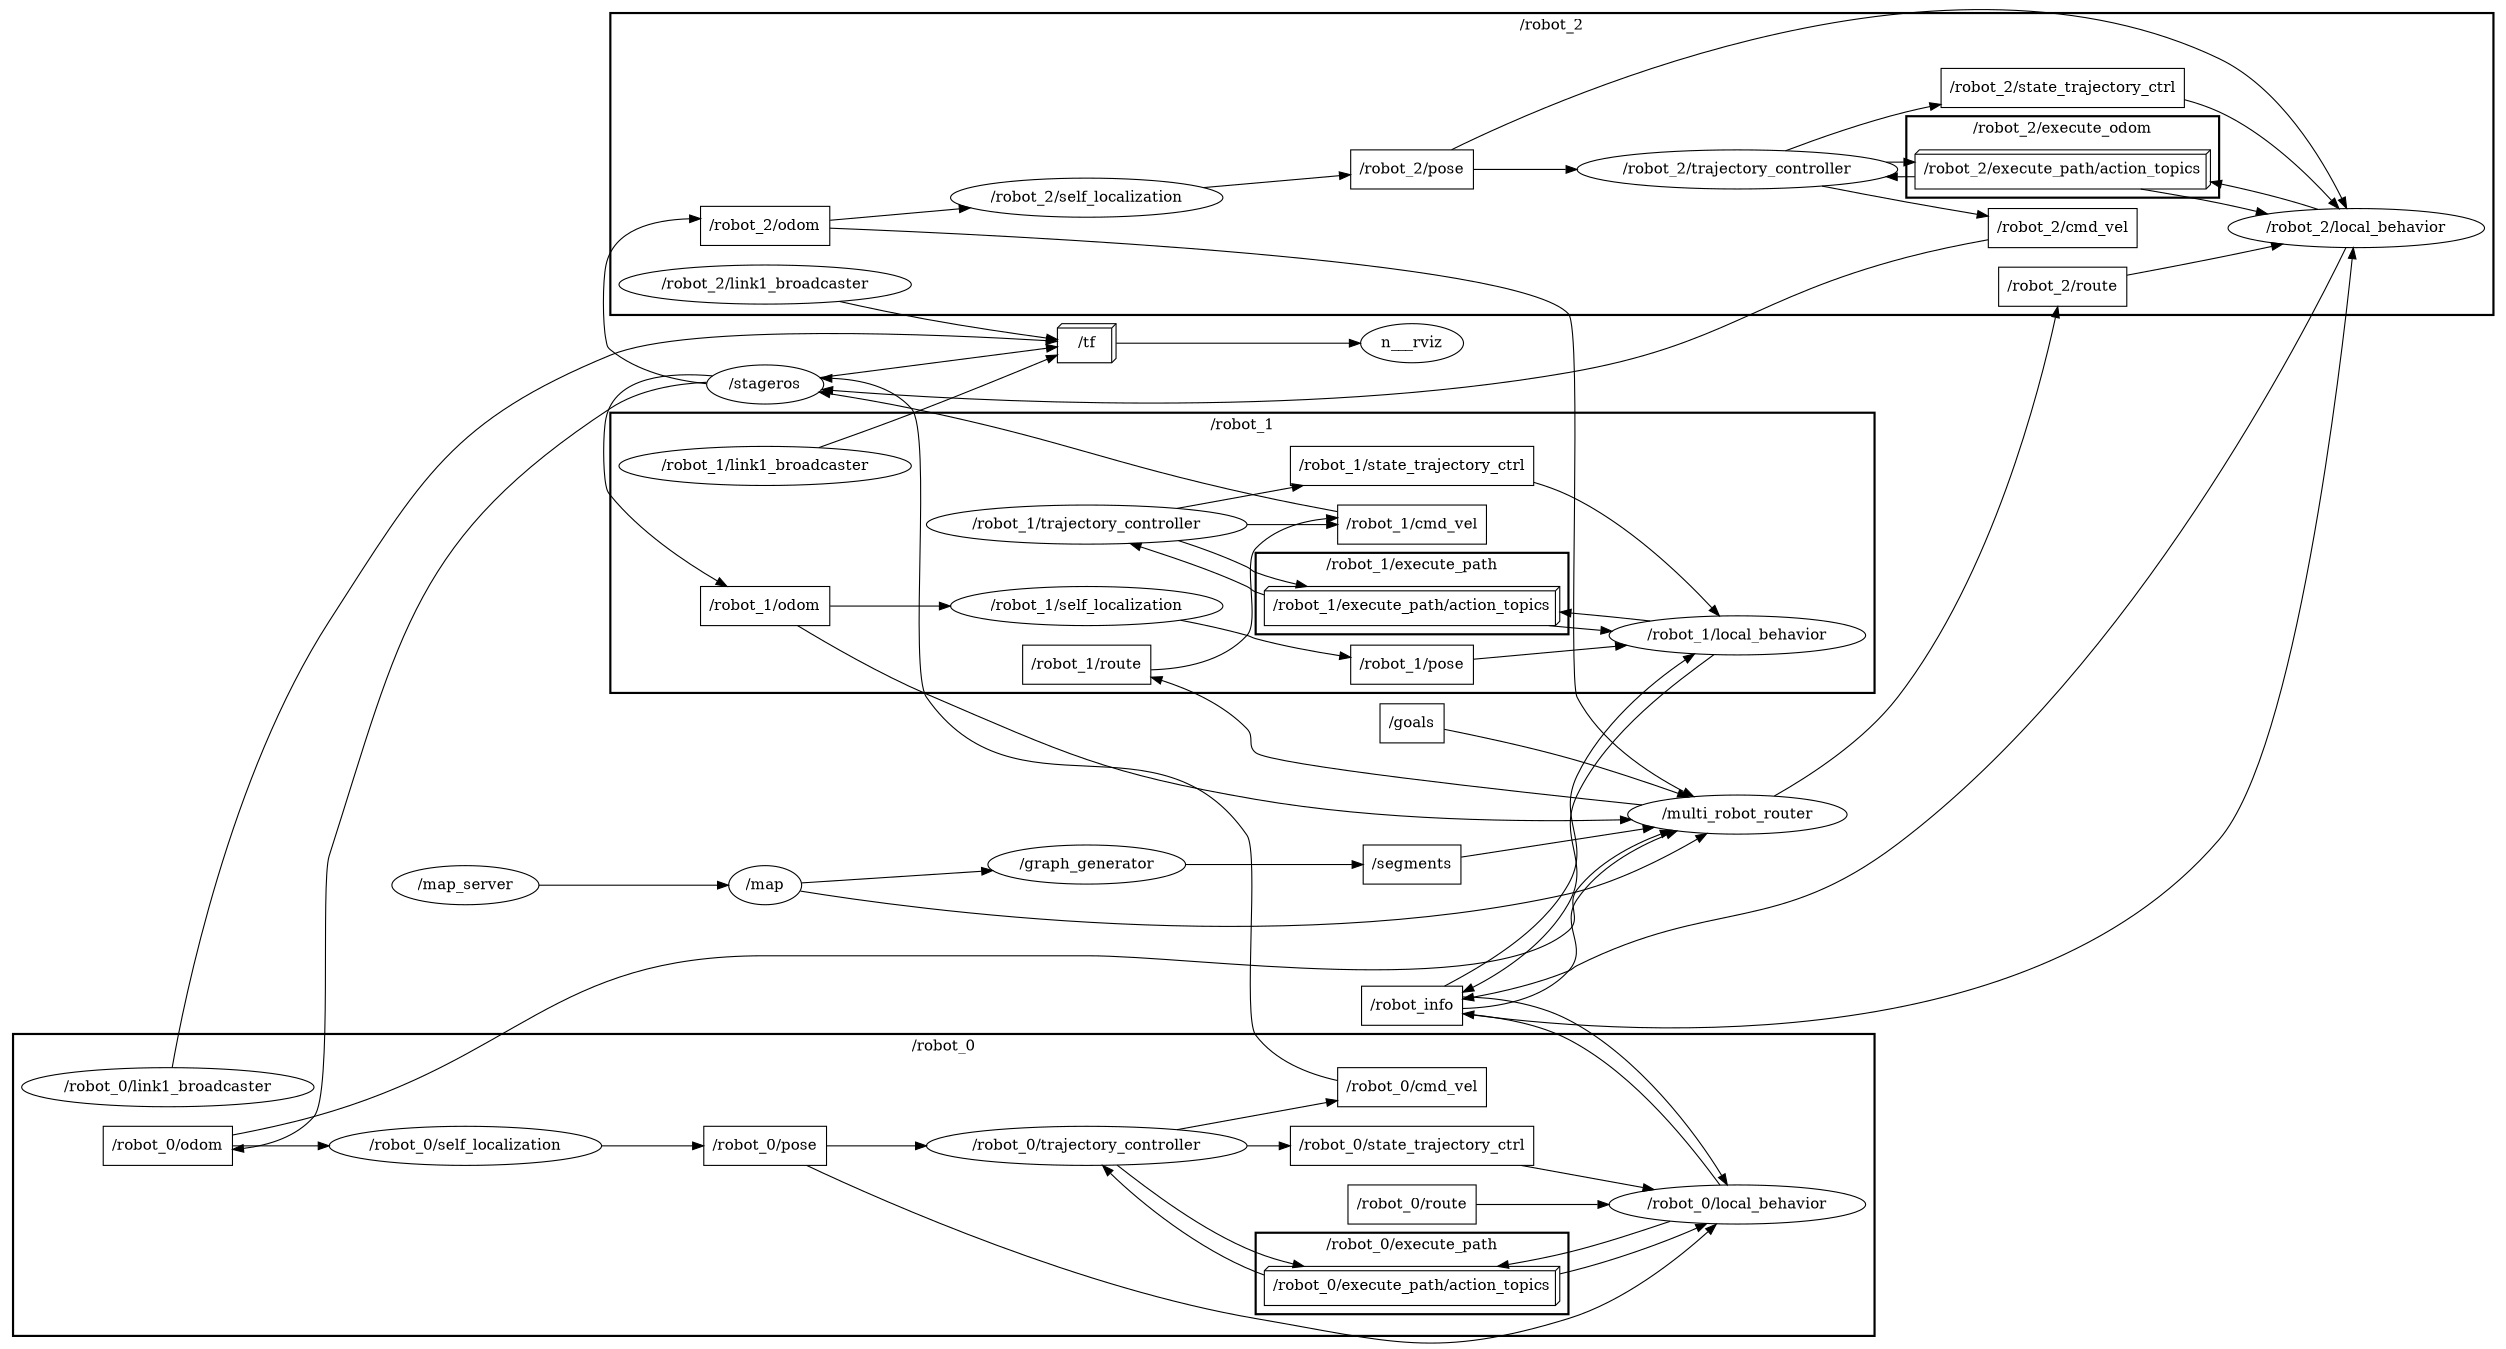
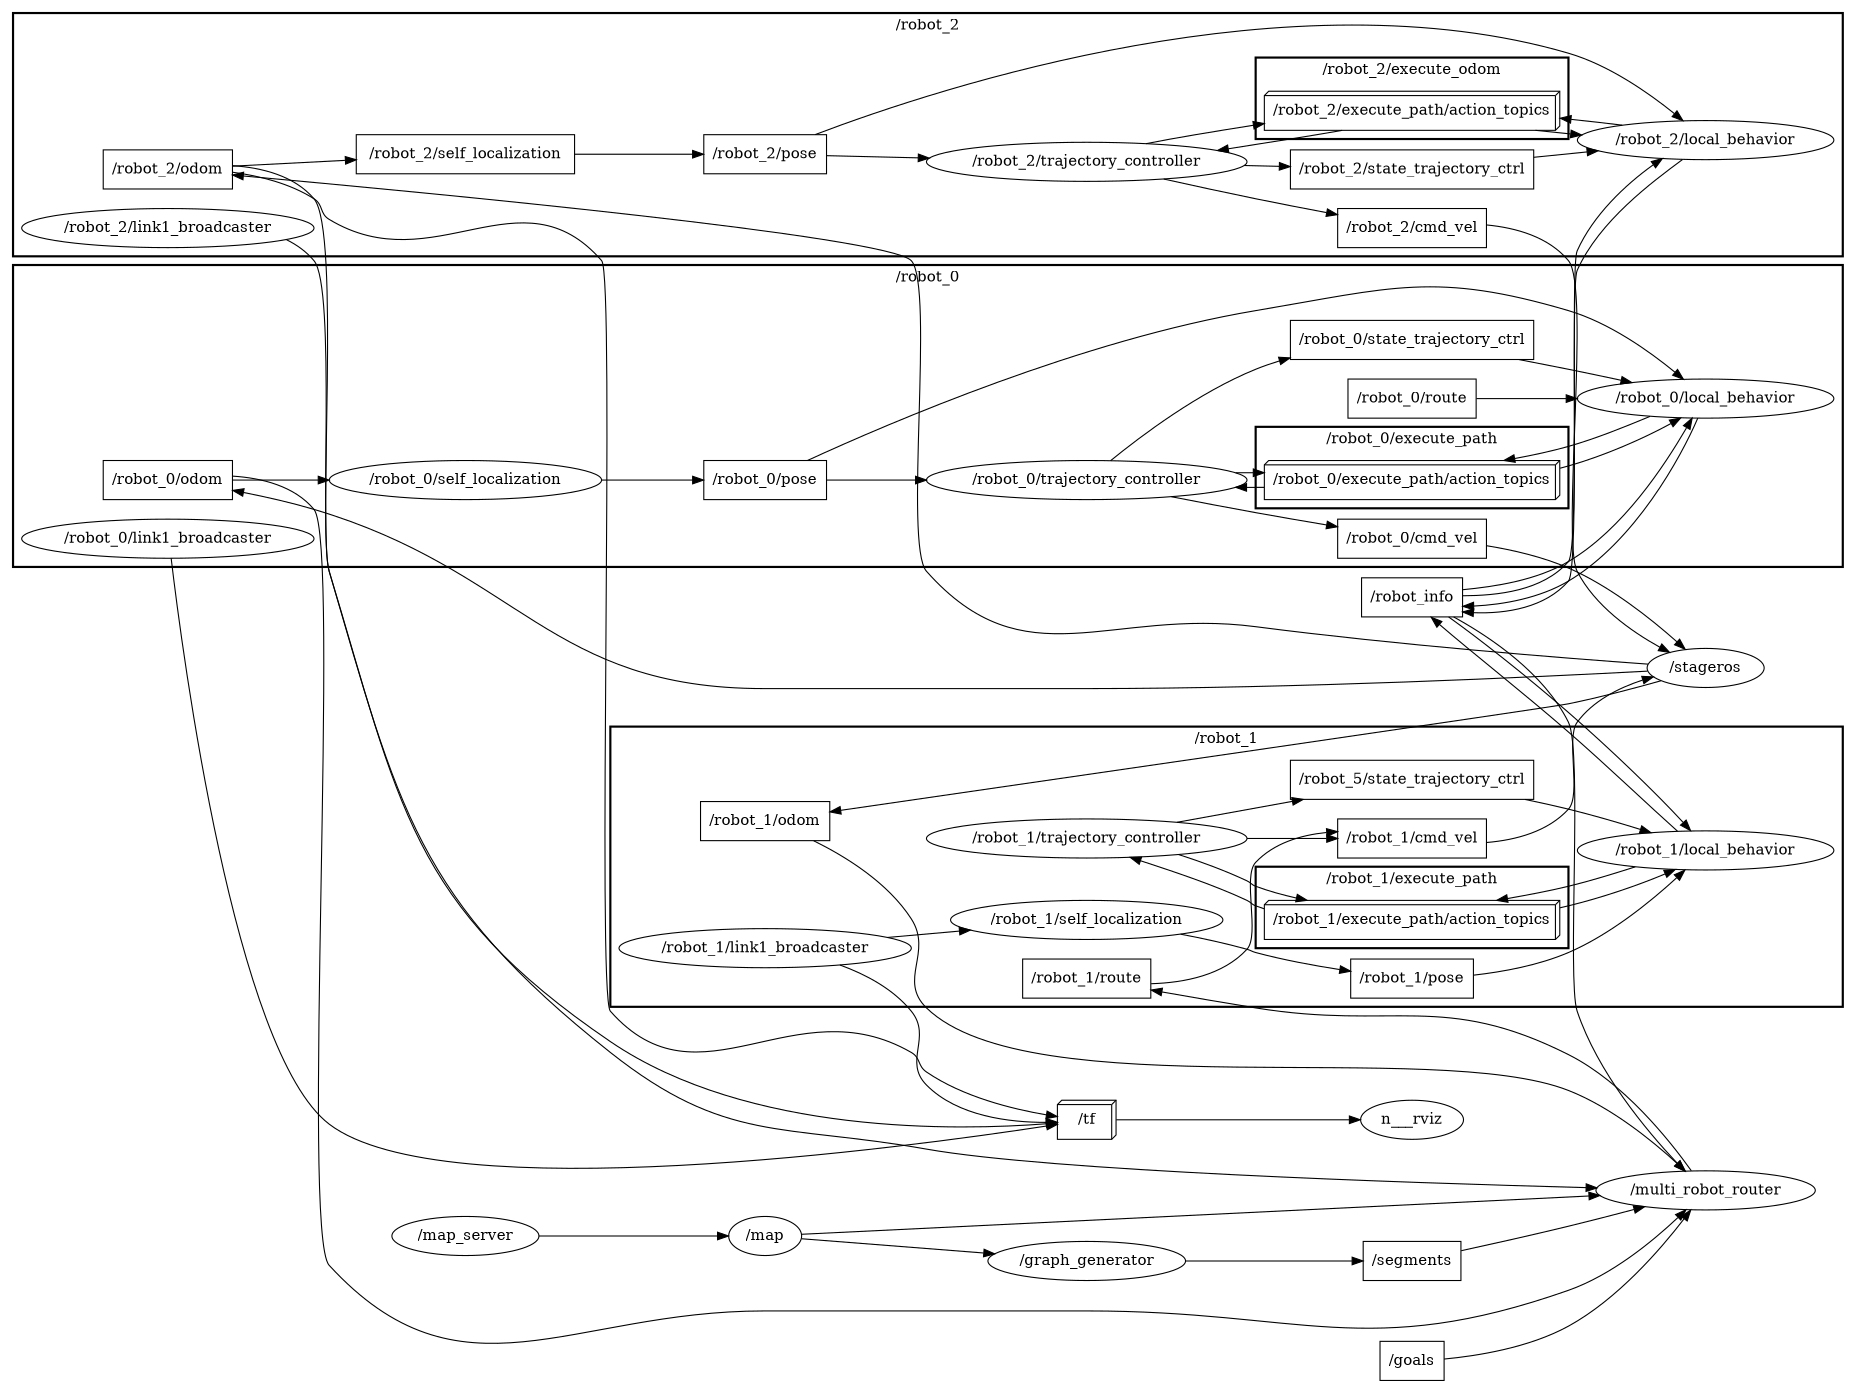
node "/robot_2/self_localization": shape ellipse -> box
node "/robot_2/route": removed
edge "/stageros" -> "/tf": now "/robot_2/odom" -> "/tf"
node "/robot_1/state_trajectory_ctrl": label "/robot_1/state_trajectory_ctrl" -> "/robot_5/state_trajectory_ctrl"
edge "/robot_1/odom" -> "/robot_1/self_localization": now "/robot_1/link1_broadcaster" -> "/robot_1/self_localization"
